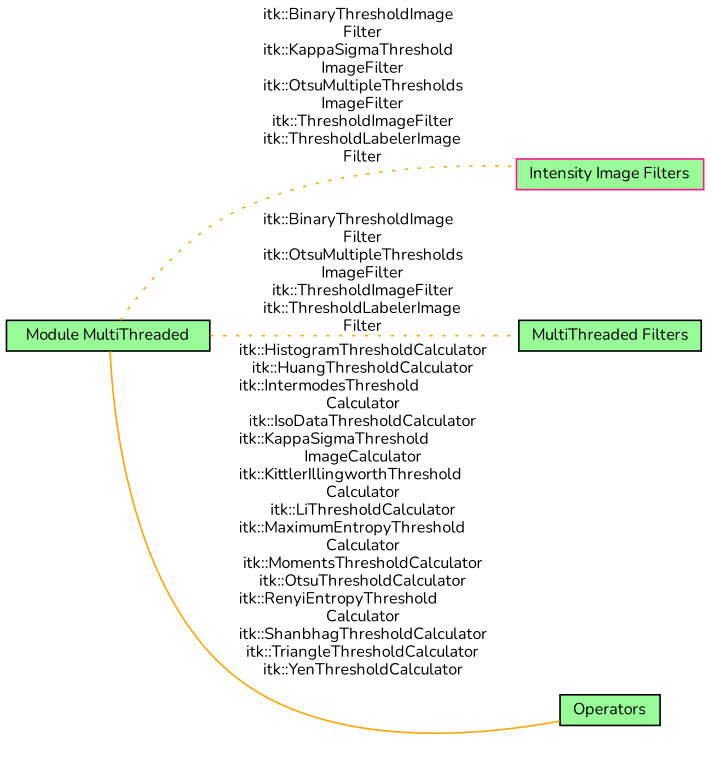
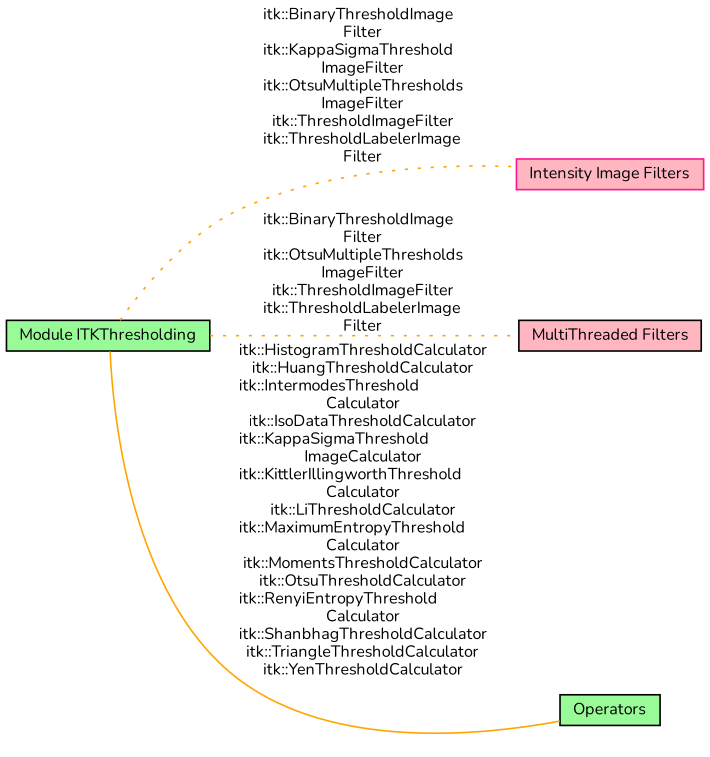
node "Intensity Image Filters": fillcolor palegreen -> lightpink
node "Module MultiThreaded": label "Module MultiThreaded" -> "Module ITKThresholding"
node "MultiThreaded Filters": fillcolor palegreen -> lightpink
